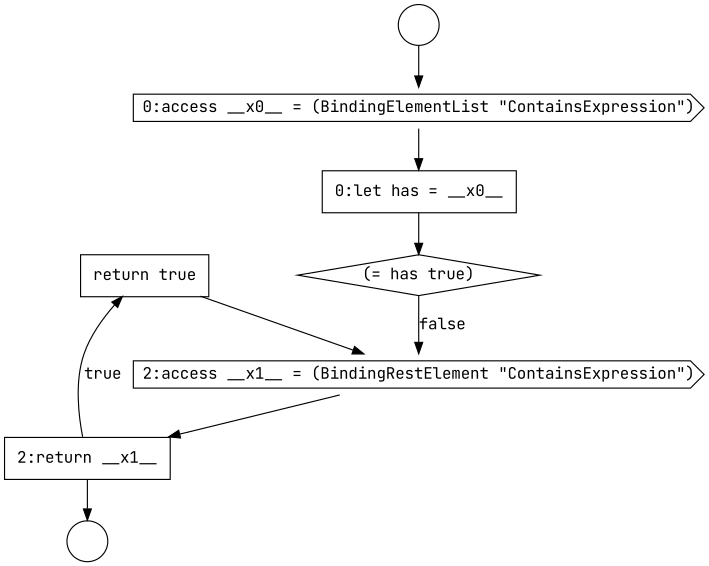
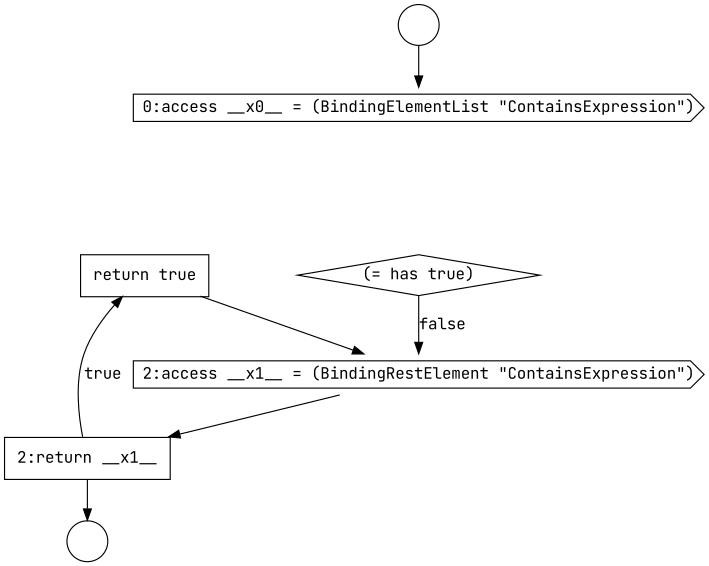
node "0:let has = __x0__": removed
